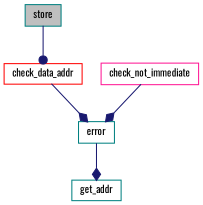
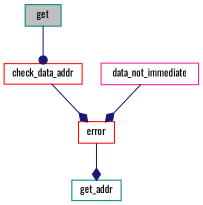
node "store": label "store" -> "get"
node "check_not_immediate": label "check_not_immediate" -> "data_not_immediate"
node "error": color teal -> red
